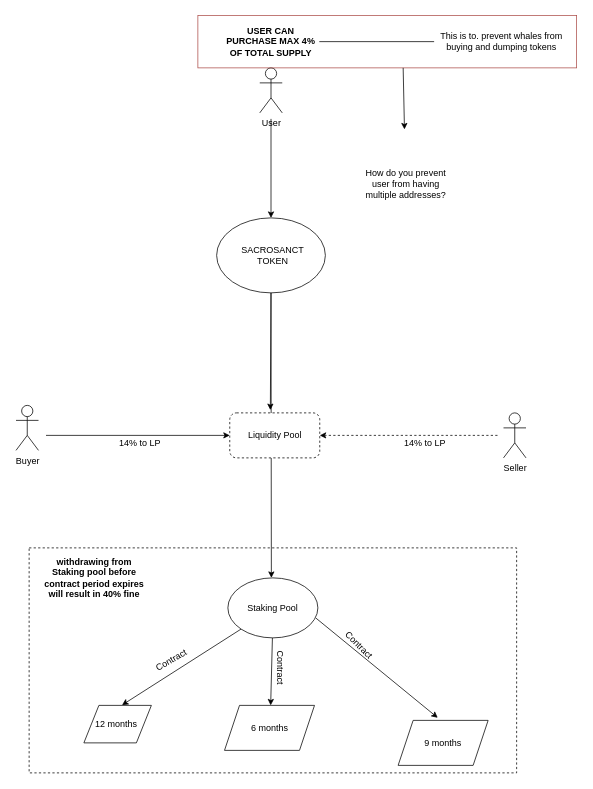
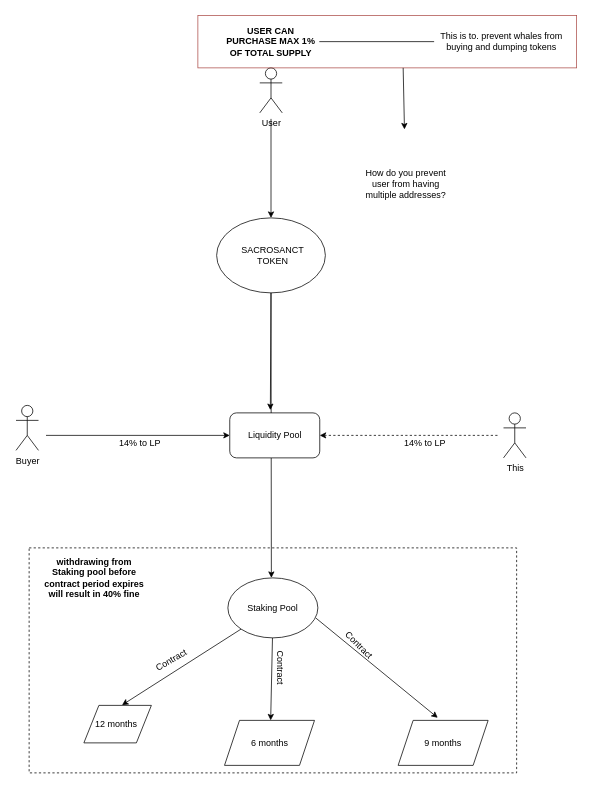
node "USER CAN PURCHASE MAX 4% OF TOTAL SUPPLY": label "USER CAN PURCHASE MAX 4% OF TOTAL SUPPLY" -> "USER CAN PURCHASE MAX 1% OF TOTAL SUPPLY"
node "Liquidity Pool": style dashed -> solid
node "Seller": label "Seller" -> "This"
node "6 months": moved (269, 728) -> (269, 743)
